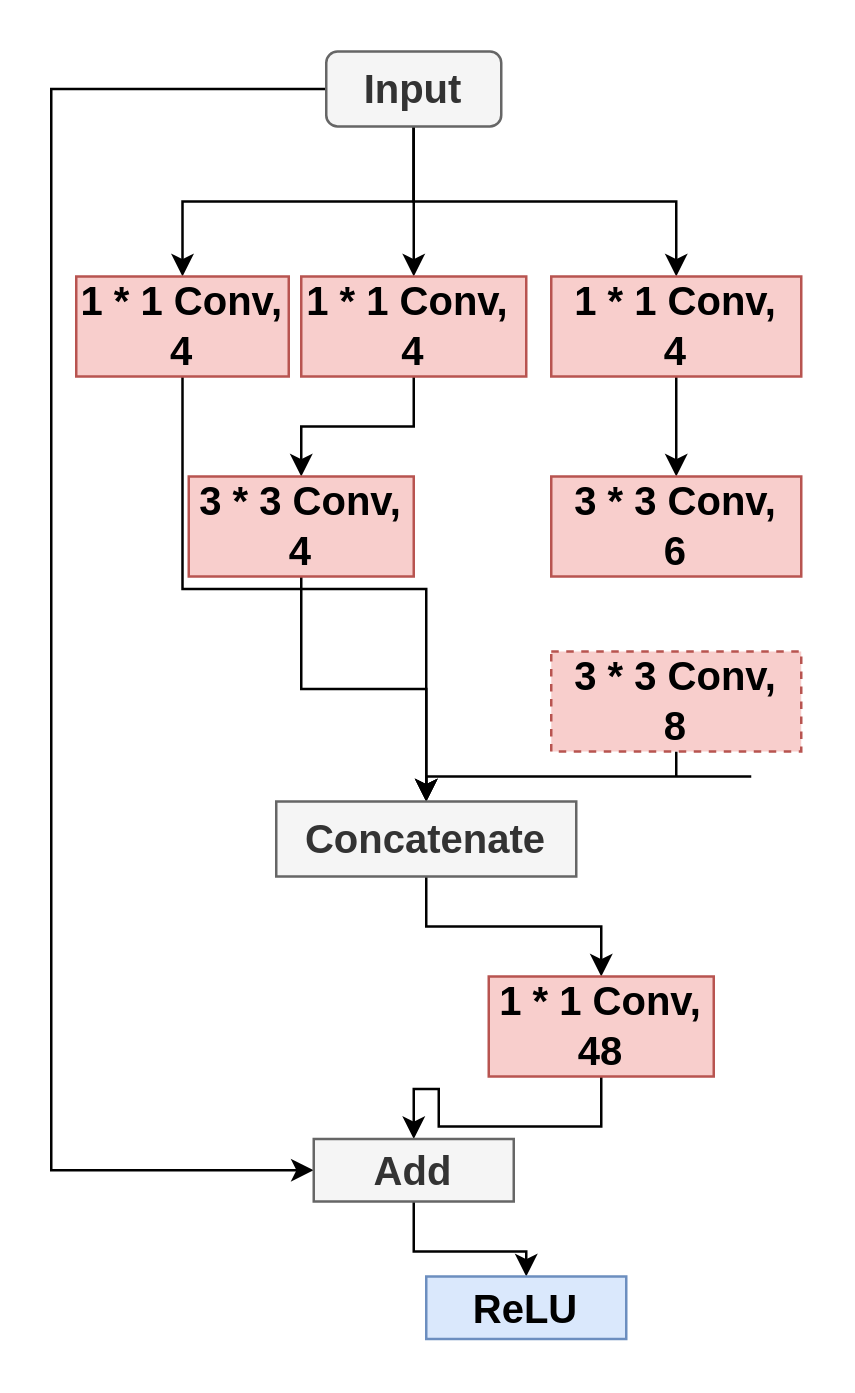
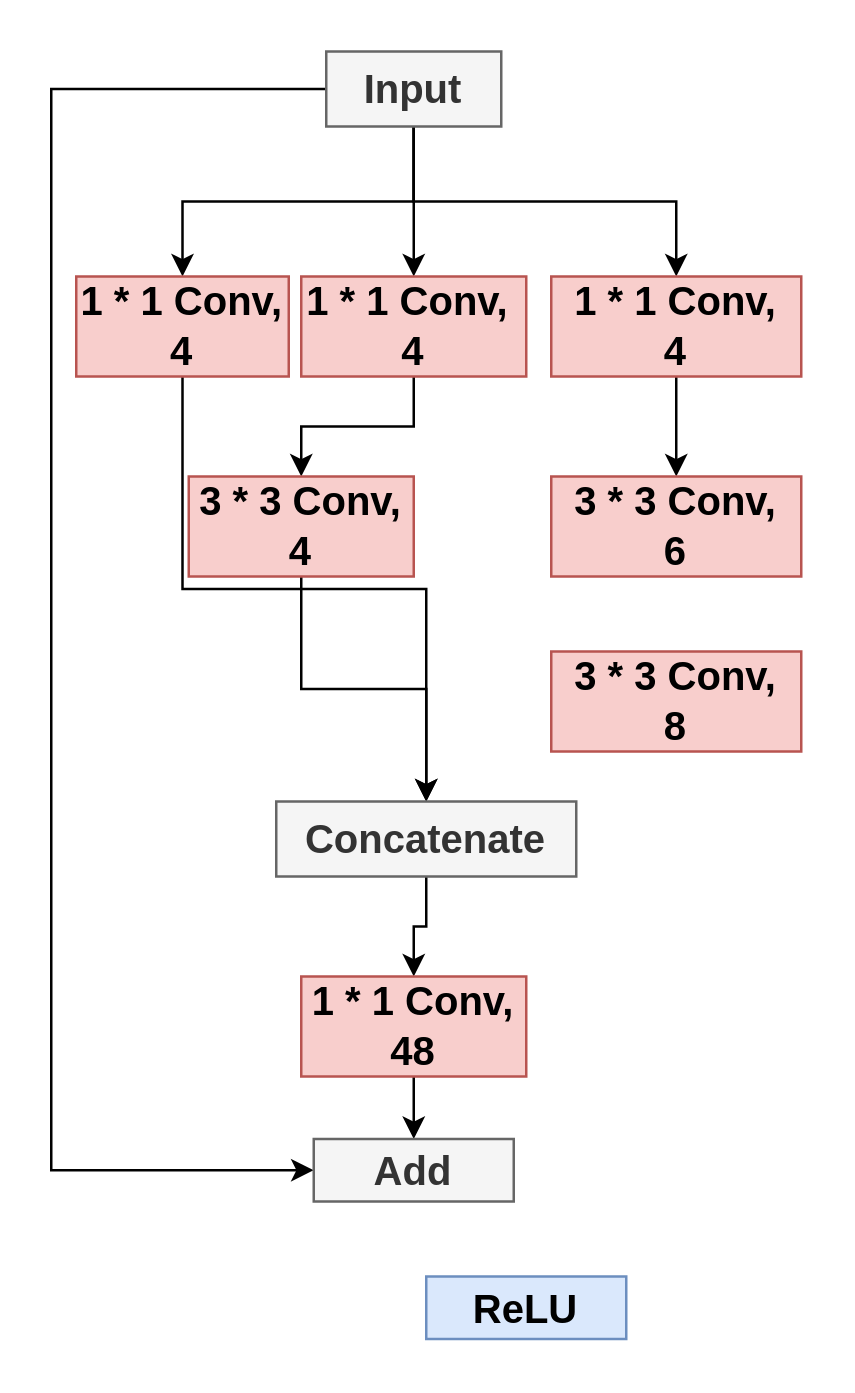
node "Input": shape rounded rectangle -> rectangle
node "3 * 3 Conv, 8": style dashed -> solid
edge "3 * 3 Conv, 8" -> "Concatenate": removed
node "1 * 1 Conv, 48": moved (601, 1026) -> (414, 1026)
edge "Add" -> "ReLU": removed
